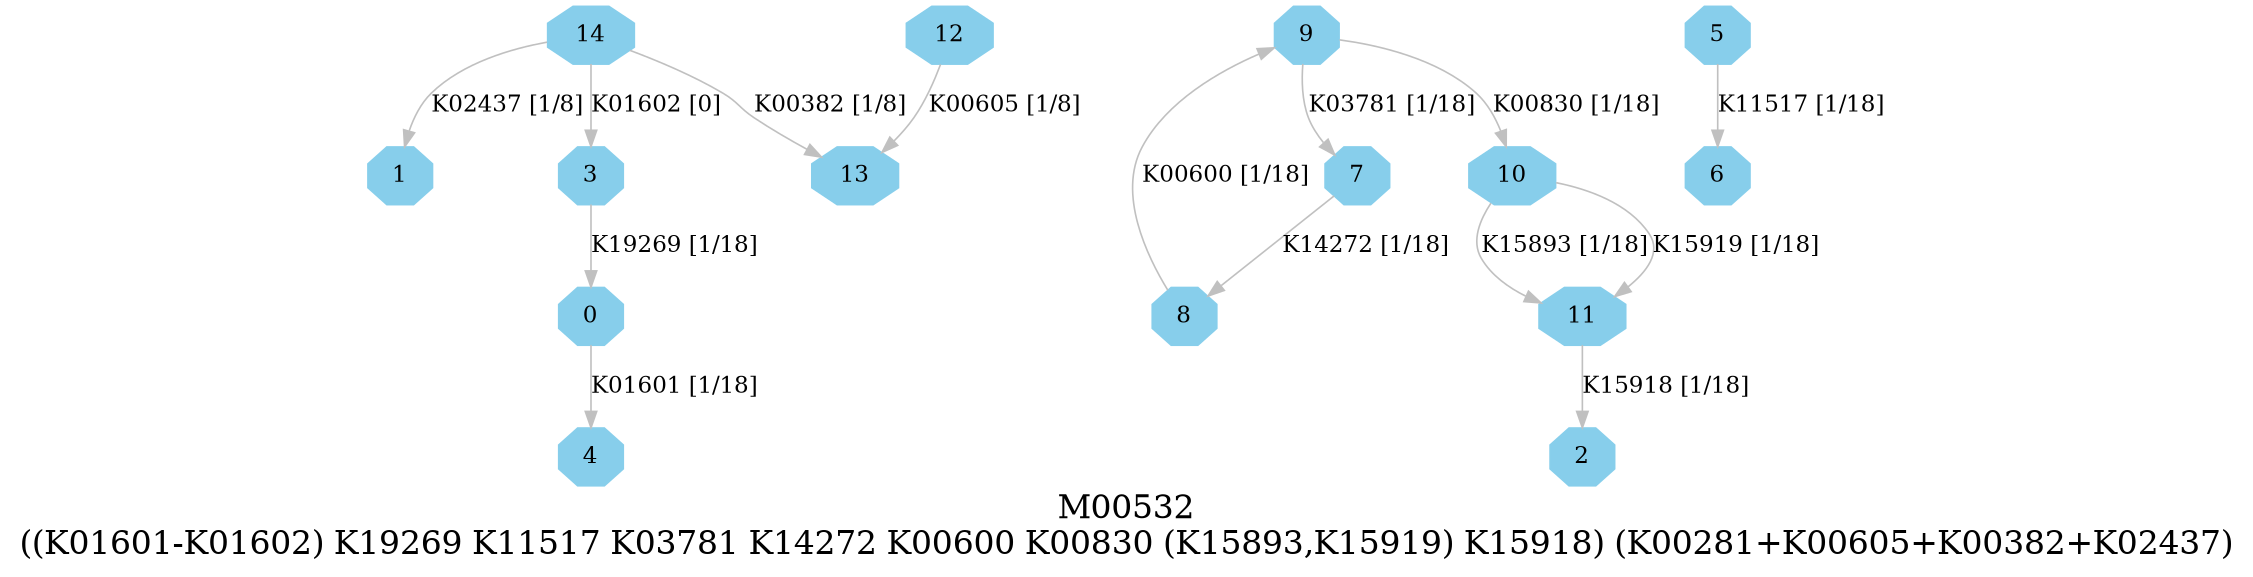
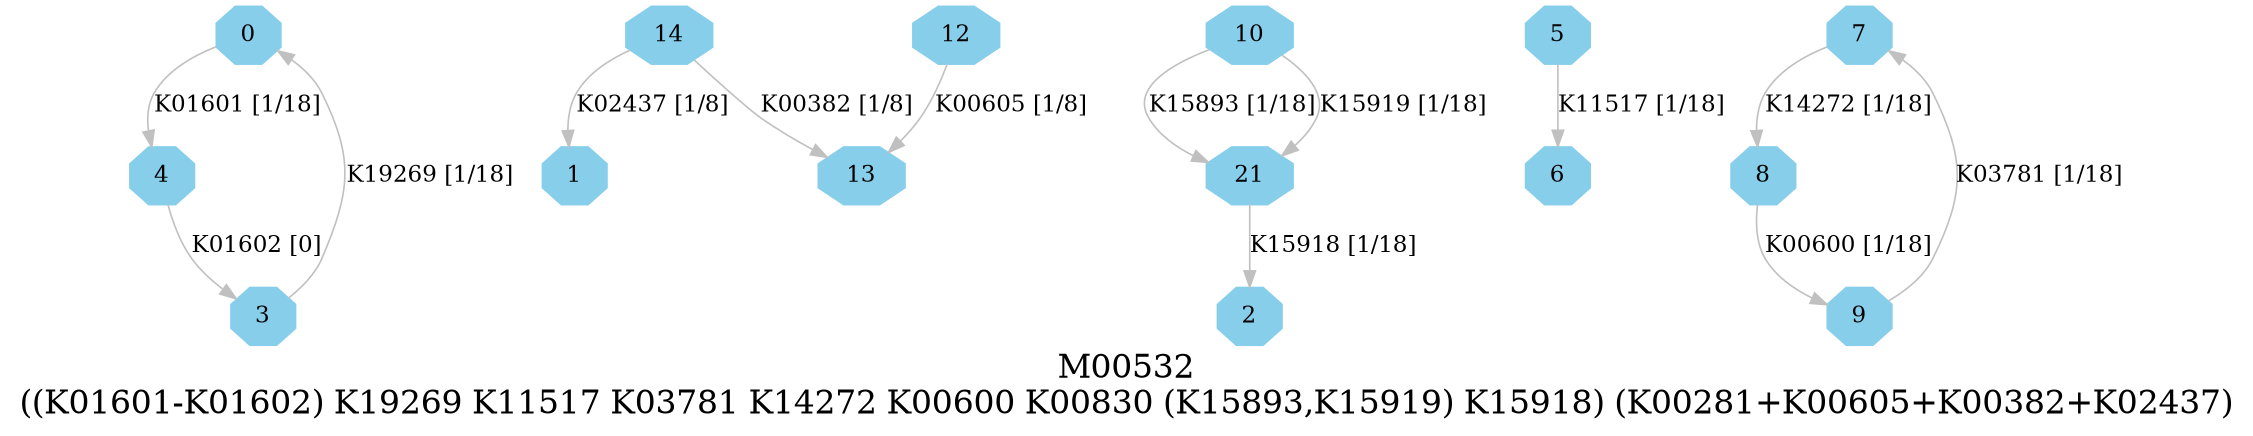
edge "9" -> "10": removed, label "K00830 [1/18]"
edge "14" -> "3": now "4" -> "3"
node "11": label "11" -> "21"
